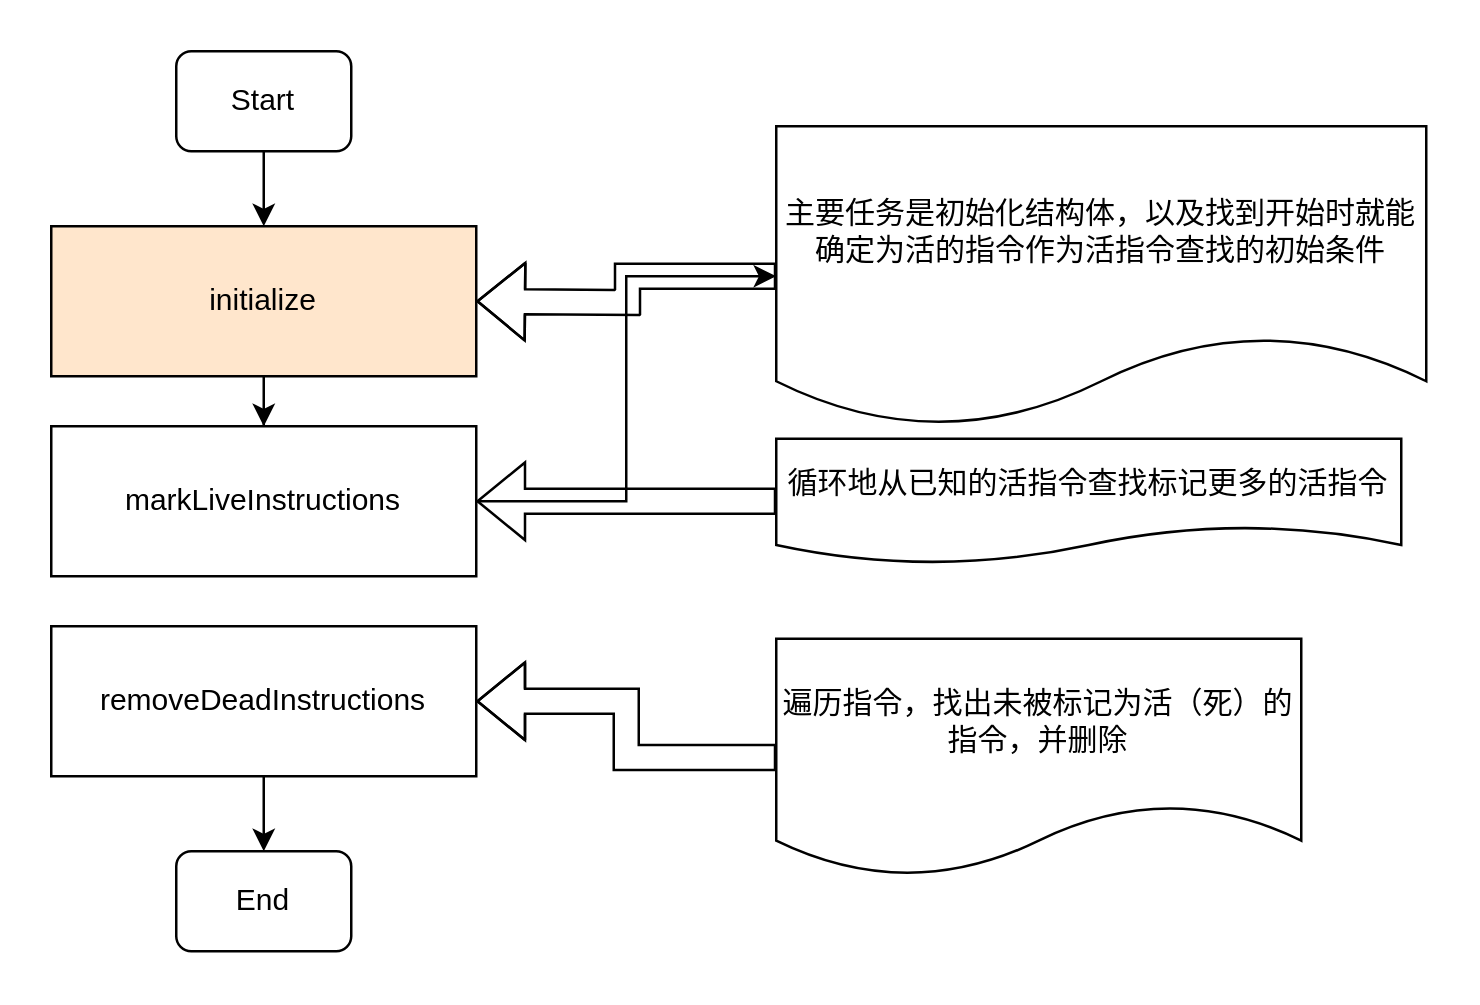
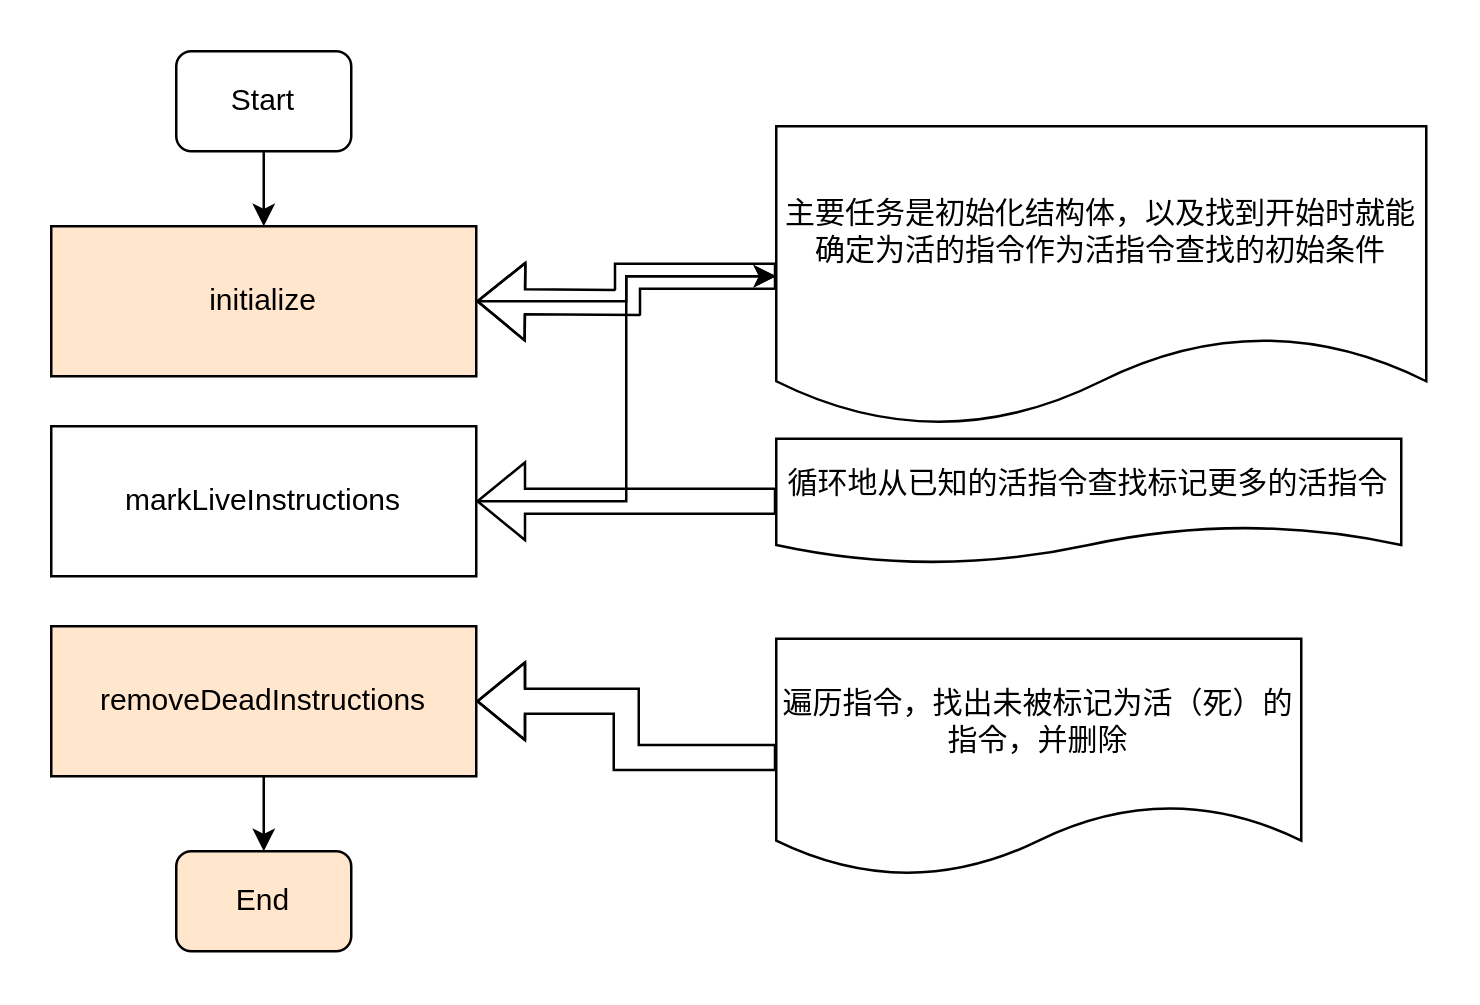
edge "initialize" -> "markLiveInstructions": now "initialize" -> "主要任务是初始化结构体，以及找到开始时就能确定为活的指令作为活指令查找的初始条件"
node "removeDeadInstructions": fillcolor #ffffff -> #ffe6cc
node "End": fillcolor #ffffff -> #ffe6cc
